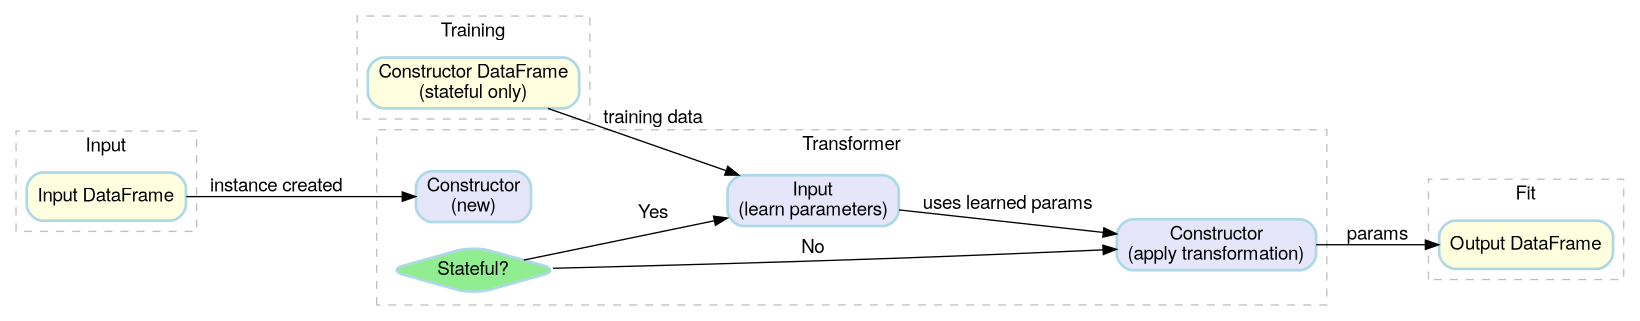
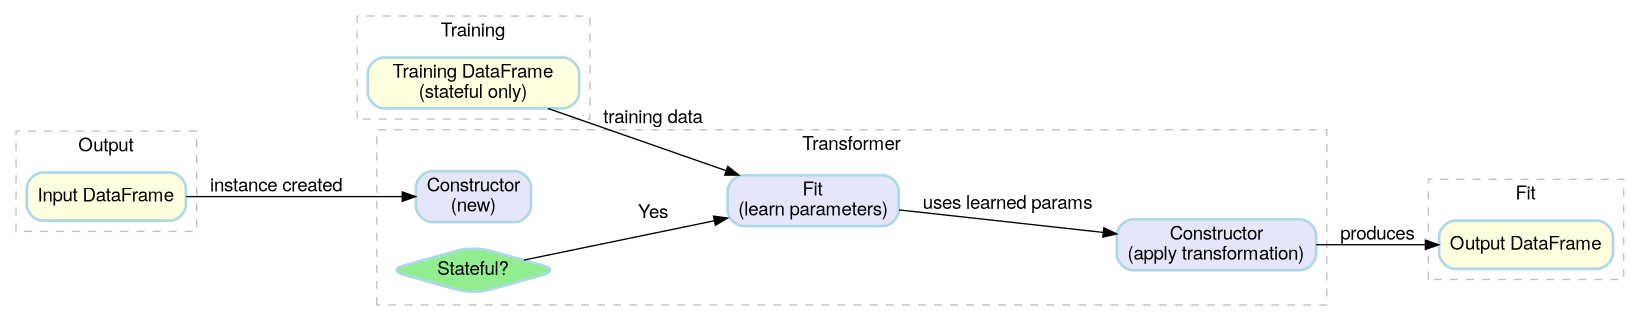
node "Constructor DataFrame (stateful only)": label "Constructor DataFrame (stateful only)" -> "Training DataFrame (stateful only)"
cluster "Input": label "Input" -> "Output"
node "Input (learn parameters)": label "Input (learn parameters)" -> "Fit (learn parameters)"
edge "Constructor (apply transformation)" -> "Output DataFrame": label "params" -> "produces"
edge "Stateful?" -> "Constructor (apply transformation)": removed, label "No"
